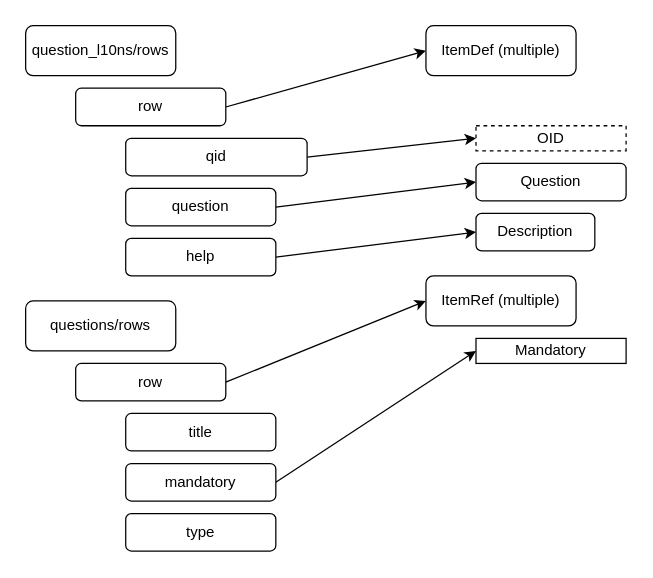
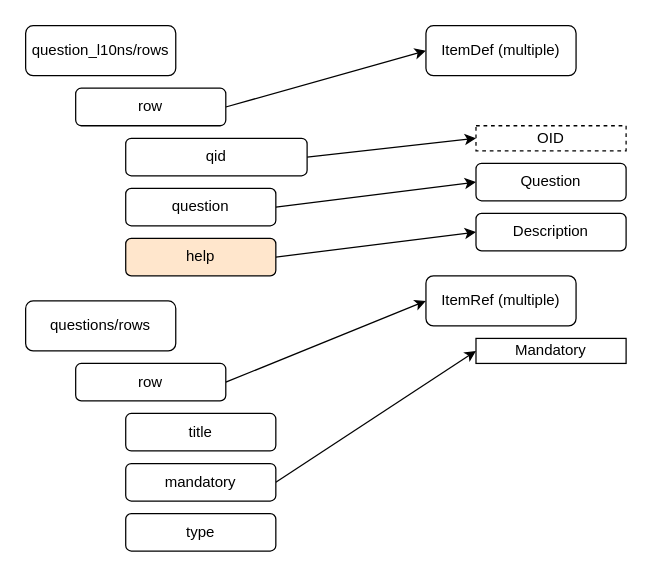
node "Description": size 119x38 -> 150x38
node "help": fillcolor #ffffff -> #ffe6cc
